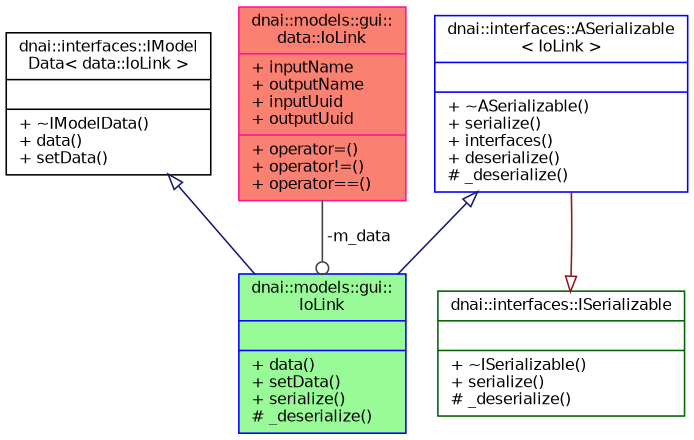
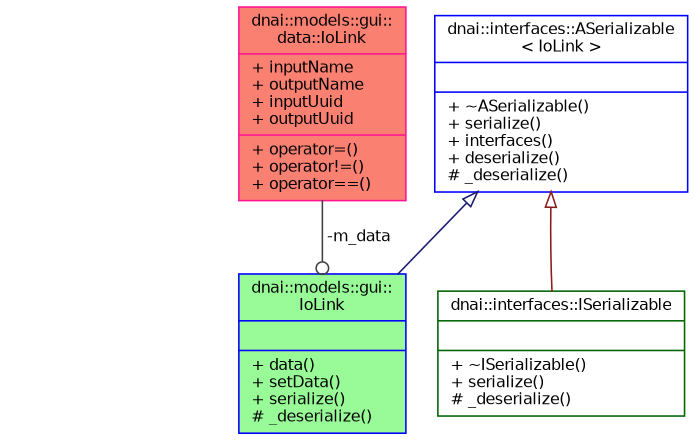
node "dnai::interfaces::IModel": removed
edge "dnai::interfaces::ASerializable" -> "dnai::interfaces::ISerializable": reversed
